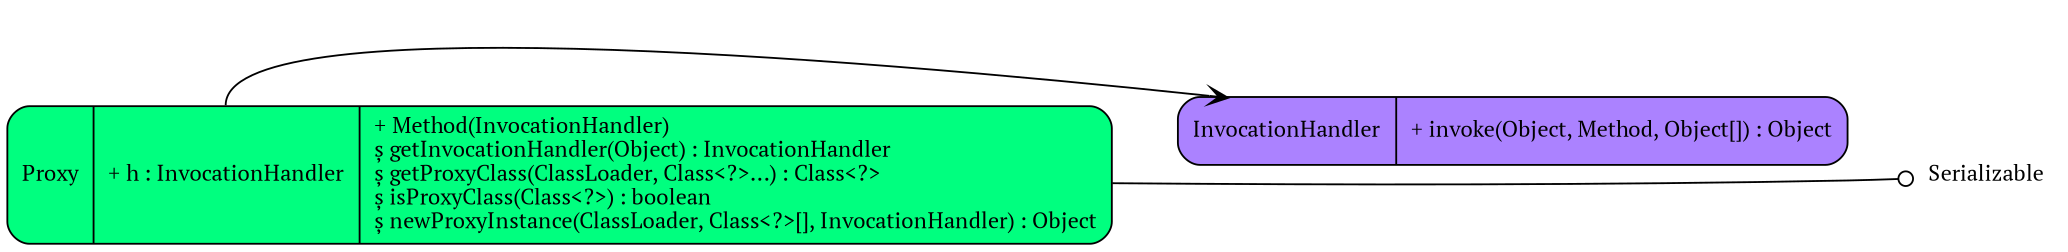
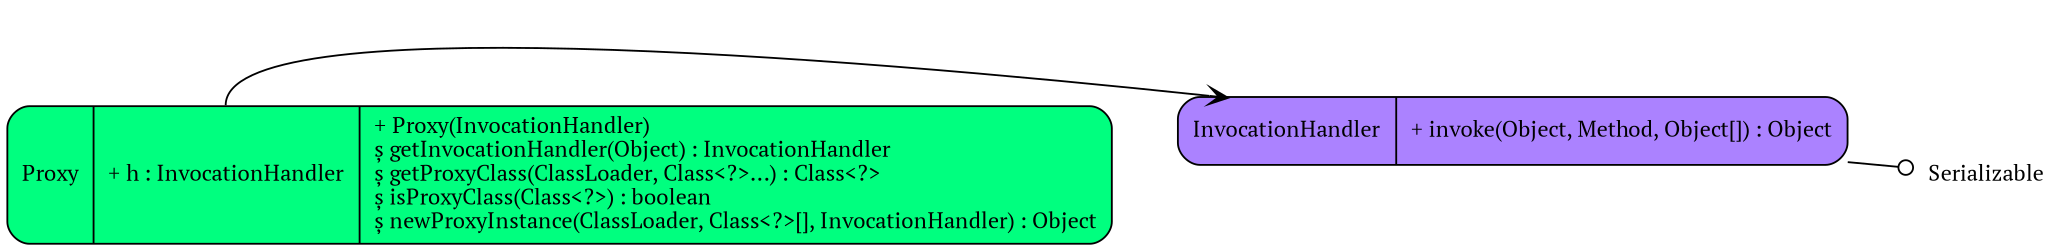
node "Proxy": text "+ Method(InvocationHandler)" -> "+ Proxy(InvocationHandler)"
edge "Proxy" -> "Serializable": now "InvocationHandler" -> "Serializable"
